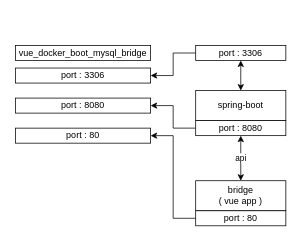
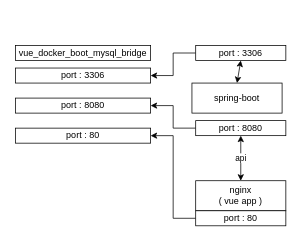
node "spring-boot": moved (240, 105) -> (237, 98)
node "bridge ( vue app )": label "bridge ( vue app )" -> "nginx ( vue app )"
